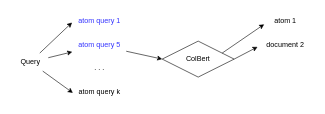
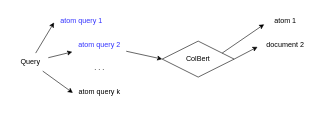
node "atom query 1": moved (99, 21) -> (81, 21)
node "atom query 5": label "atom query 5" -> "atom query 2"
